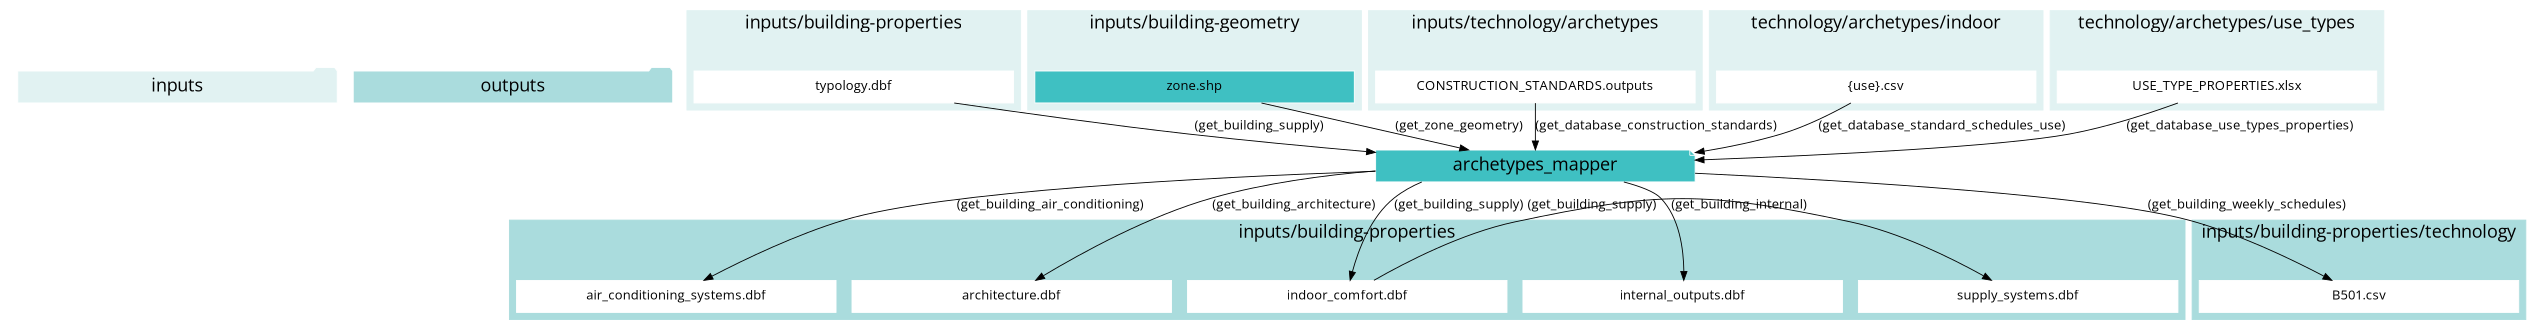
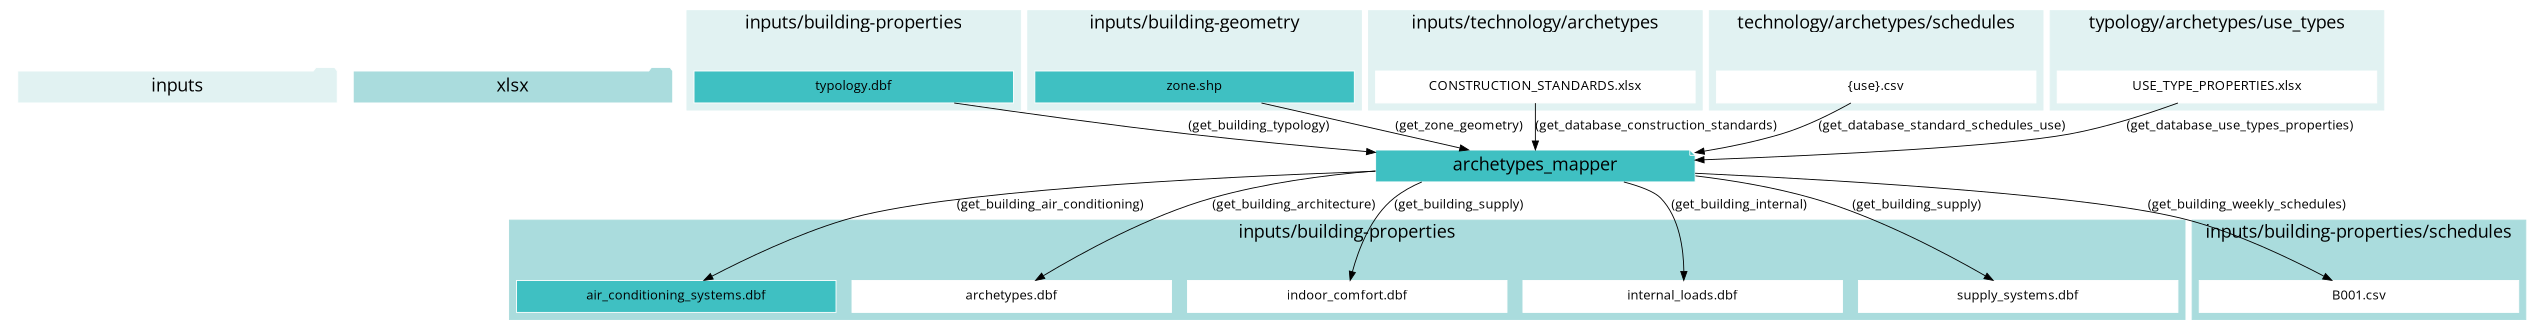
cluster "technology/archetypes/indoor": label "technology/archetypes/indoor" -> "technology/archetypes/schedules"
cluster "technology/archetypes/use_types": label "technology/archetypes/use_types" -> "typology/archetypes/use_types"
node "outputs": label "outputs" -> "xlsx"
node "typology.dbf": fillcolor white -> #3fc0c2
node "CONSTRUCTION_STANDARDS.outputs": label "CONSTRUCTION_STANDARDS.outputs" -> "CONSTRUCTION_STANDARDS.xlsx"
edge "typology.dbf" -> "archetypes_mapper": label "(get_building_supply)" -> "(get_building_typology)"
edge "indoor_comfort.dbf" -> "supply_systems.dbf": now "archetypes_mapper" -> "supply_systems.dbf"
cluster "inputs/building-properties/technology": label "inputs/building-properties/technology" -> "inputs/building-properties/schedules"
node "air_conditioning_systems.dbf": fillcolor white -> #3fc0c2
node "architecture.dbf": label "architecture.dbf" -> "archetypes.dbf"
node "internal_outputs.dbf": label "internal_outputs.dbf" -> "internal_loads.dbf"
node "B501.csv": label "B501.csv" -> "B001.csv"
